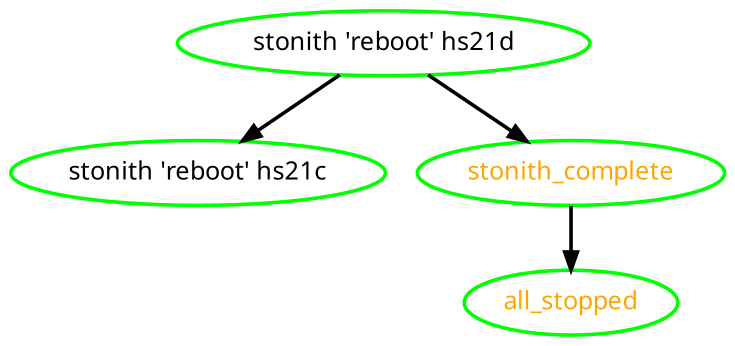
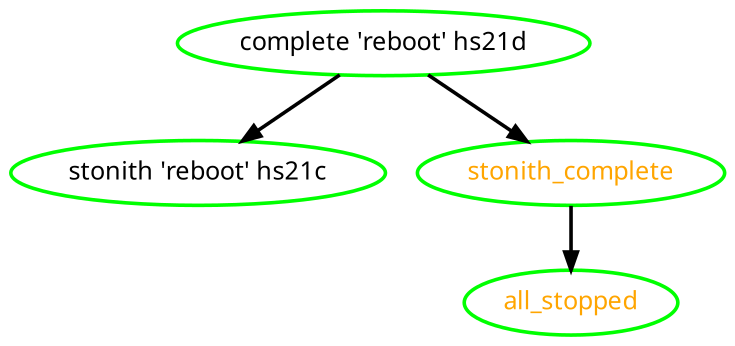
node "stonith 'reboot' hs21d": label "stonith 'reboot' hs21d" -> "complete 'reboot' hs21d"
